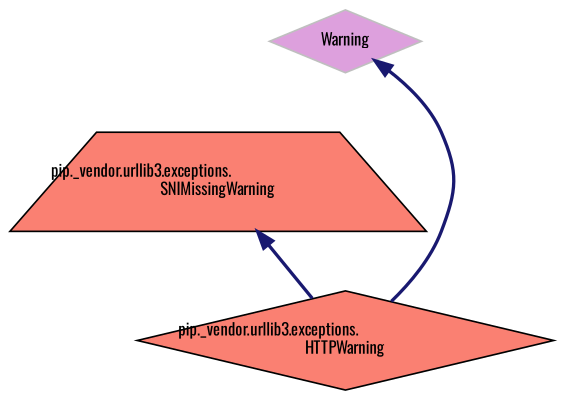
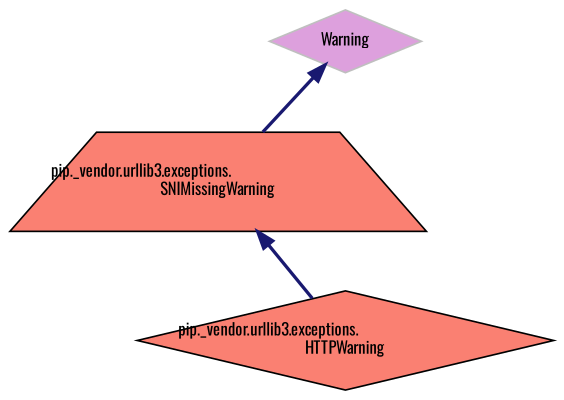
edge "pip._vendor.urllib3.exceptions. HTTPWarning" -> "Warning": now "pip._vendor.urllib3.exceptions. SNIMissingWarning" -> "Warning"
